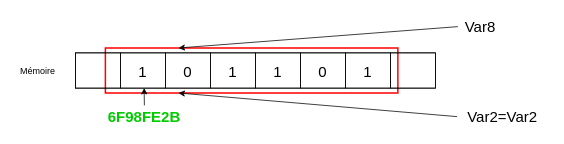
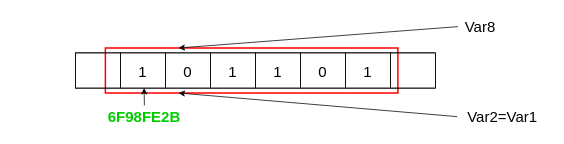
node "Mémoire": removed
node "Var2=Var2": label "Var2=Var2" -> "Var2=Var1"
